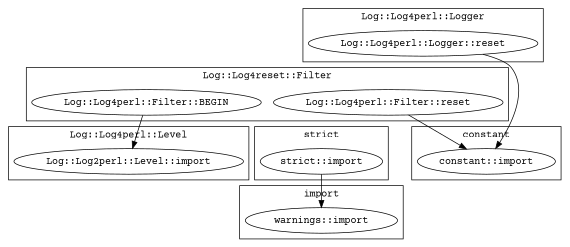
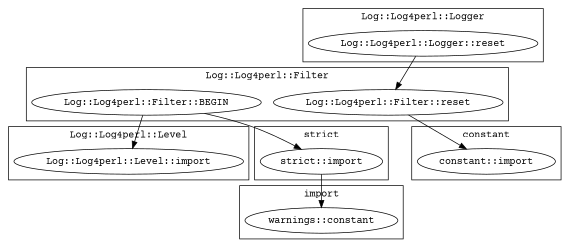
cluster "Log::Log4reset::Filter": label "Log::Log4reset::Filter" -> "Log::Log4perl::Filter"
edge "Log::Log4perl::Logger::reset" -> "constant::import": now "Log::Log4perl::Logger::reset" -> "Log::Log4perl::Filter::reset"
edge "Log::Log4perl::Filter::BEGIN" -> "strict::import": added
node "Log::Log2perl::Level::import": label "Log::Log2perl::Level::import" -> "Log::Log4perl::Level::import"
node "warnings::import": label "warnings::import" -> "warnings::constant"
